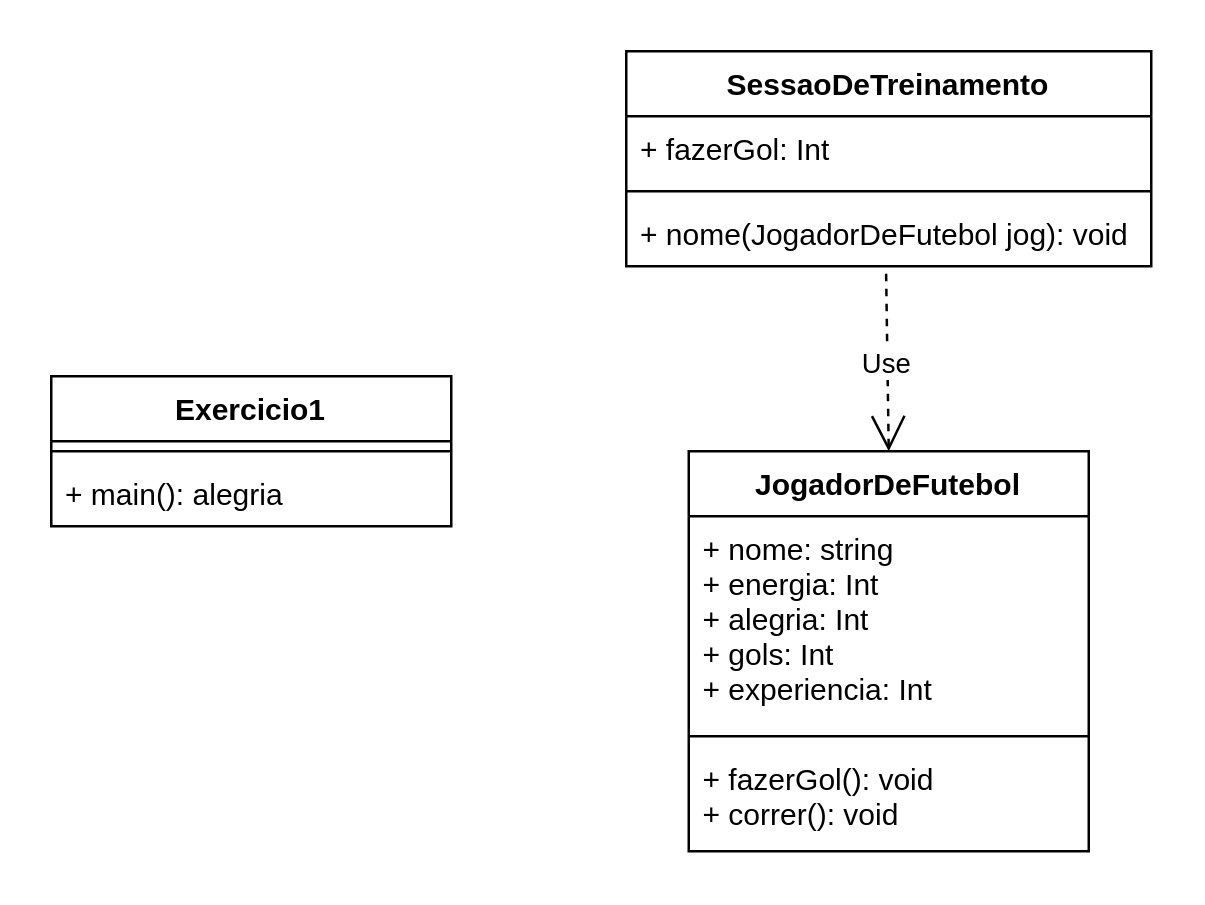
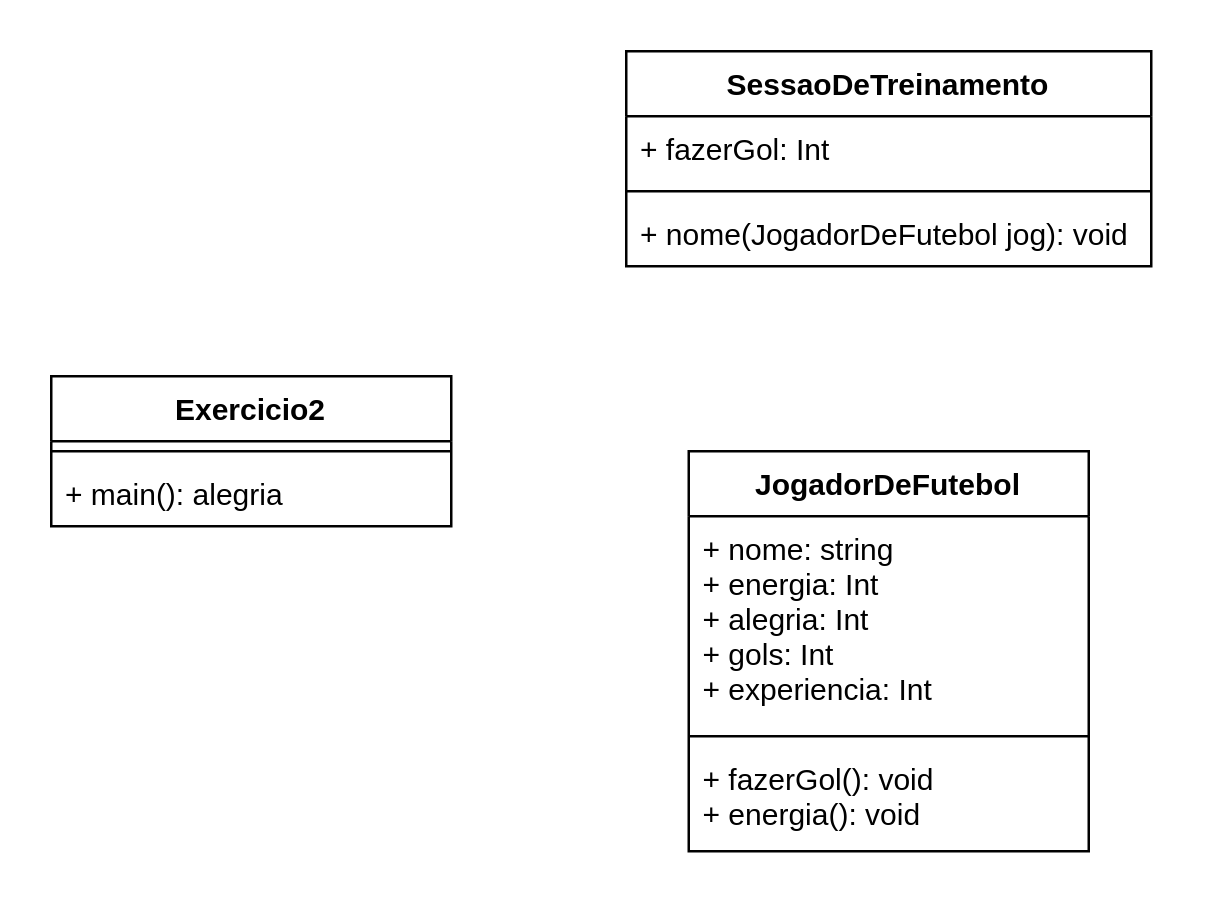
edge "+ nome(JogadorDeFutebol jog): void" -> "JogadorDeFutebol": removed, label "Use"
node "Exercicio1": label "Exercicio1" -> "Exercicio2"
node "+ fazerGol(): void + correr(): void": label "+ fazerGol(): void + correr(): void" -> "+ fazerGol(): void + energia(): void"
